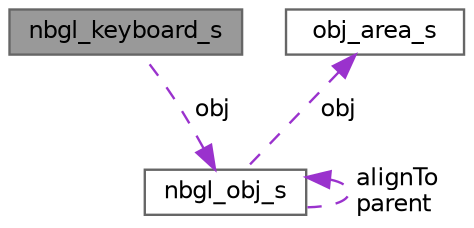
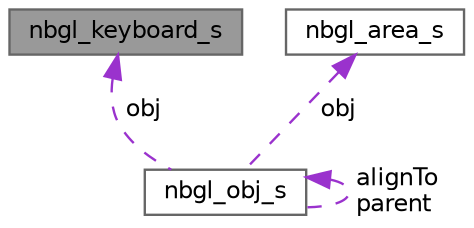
node "obj_area_s": label "obj_area_s" -> "nbgl_area_s"
edge "nbgl_keyboard_s" -> "nbgl_obj_s": reversed
